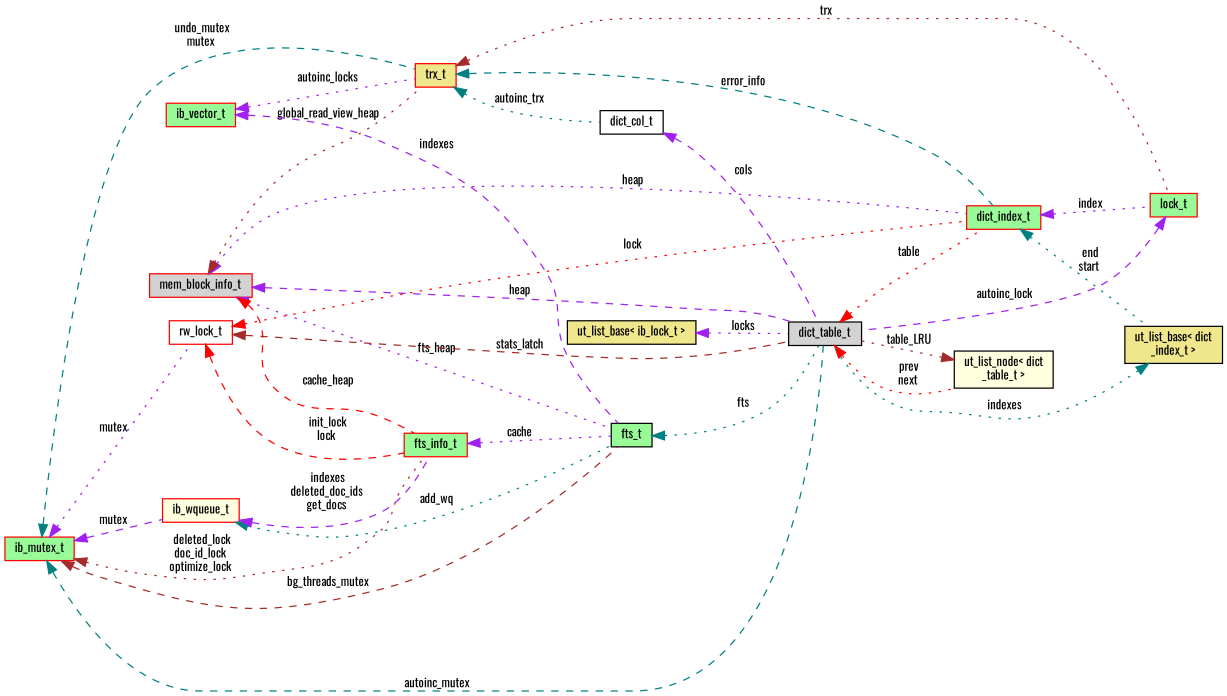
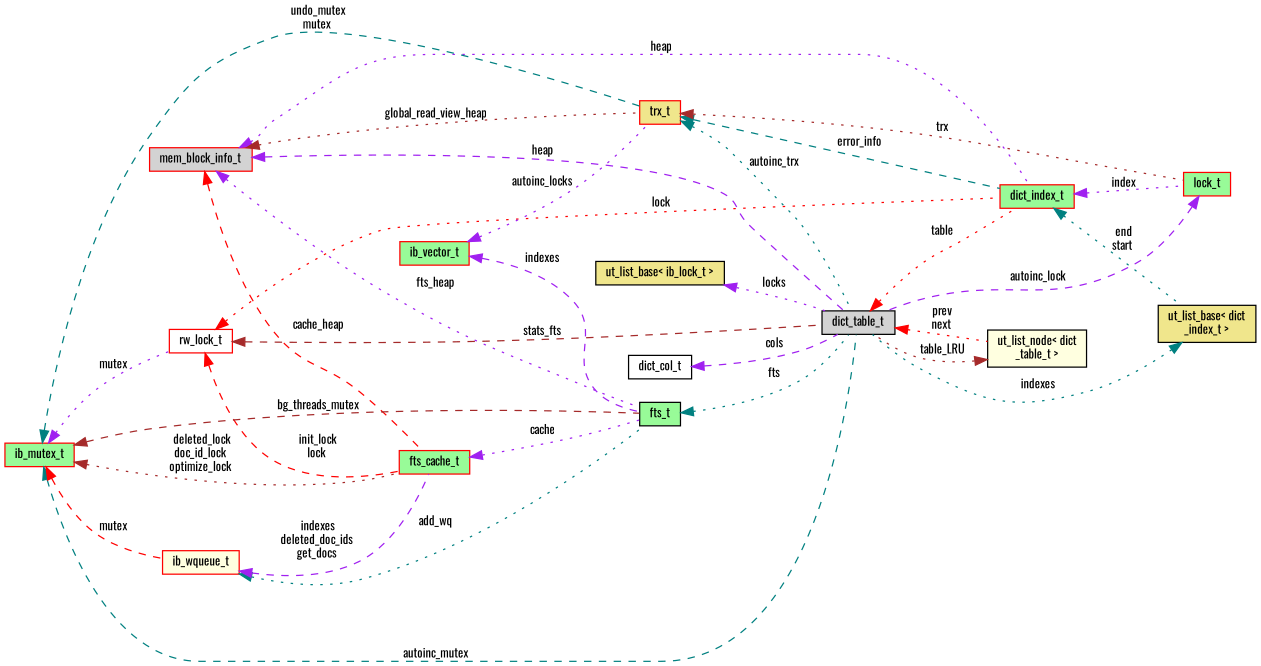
edge "dict_col_t" -> "trx_t": now "dict_table_t" -> "trx_t"
edge "dict_table_t" -> "rw_lock_t": label " stats_latch" -> " stats_fts"
node "fts_info_t": label "fts_info_t" -> "fts_cache_t"
edge "ib_wqueue_t" -> "ib_mutex_t": color purple -> red
